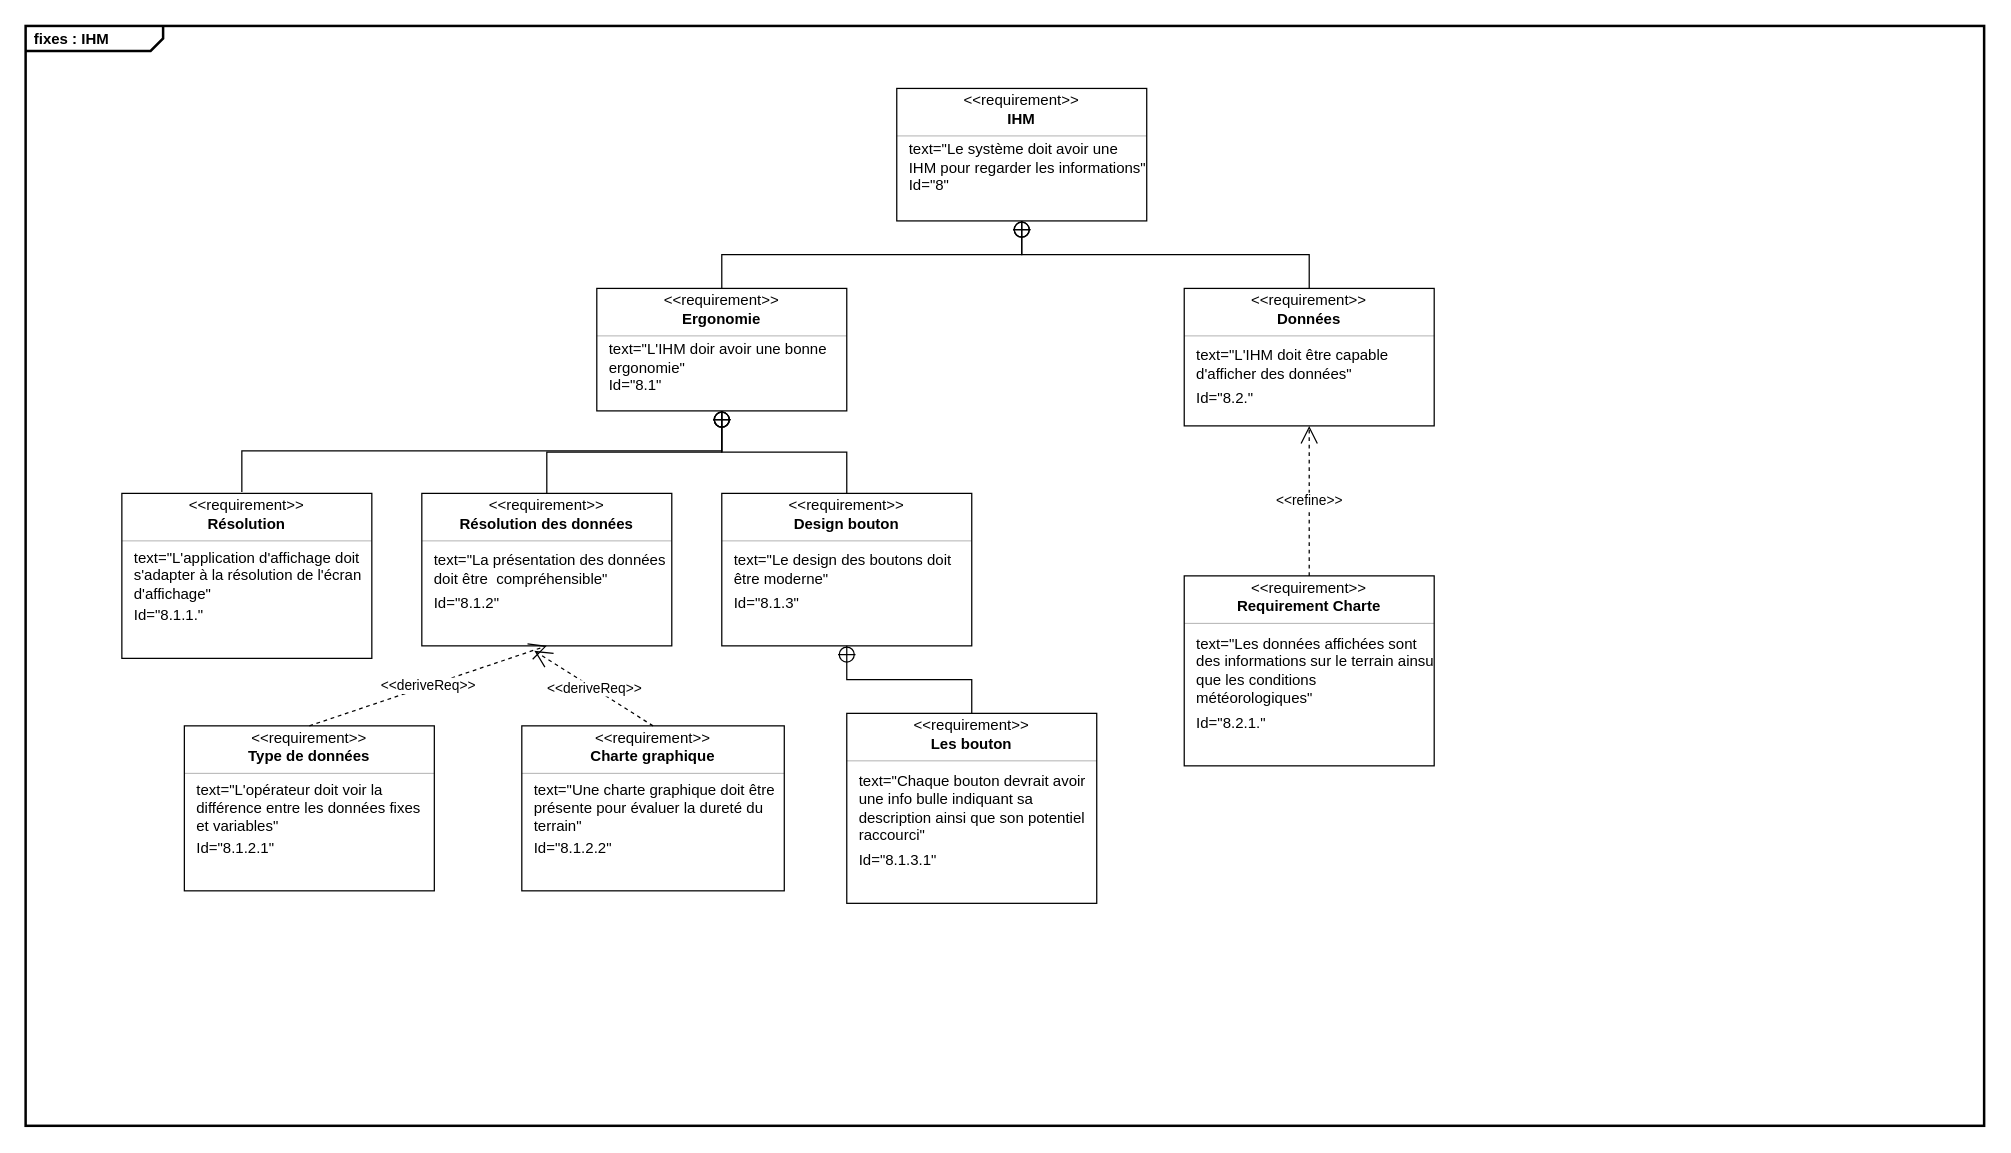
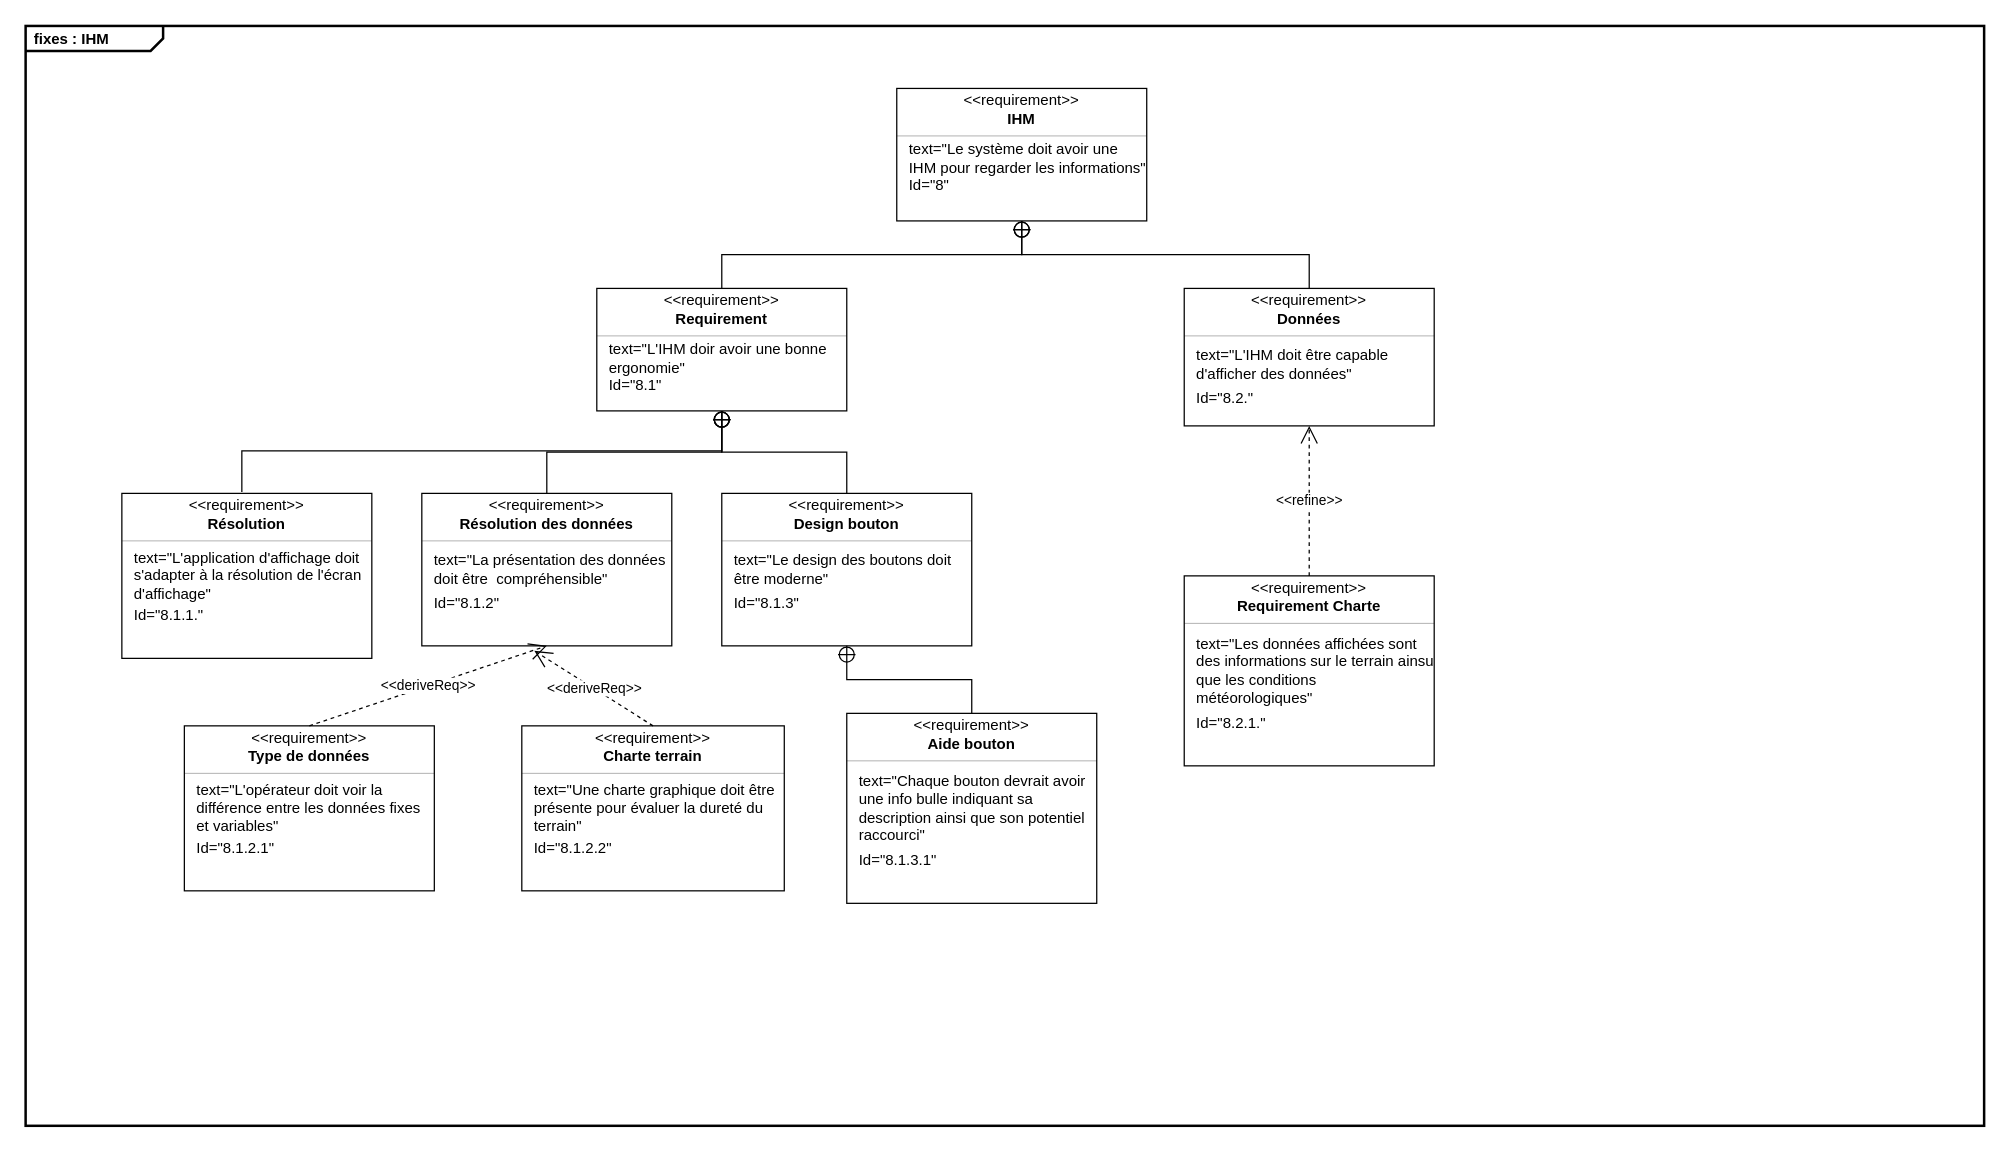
node "Ergonomie": label "Ergonomie" -> "Requirement"
node "Les bouton": label "Les bouton" -> "Aide bouton"
node "Charte graphique": label "Charte graphique" -> "Charte terrain"
